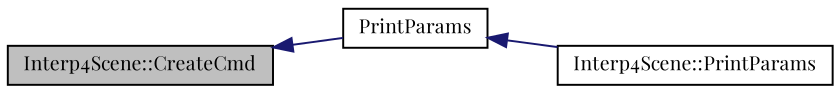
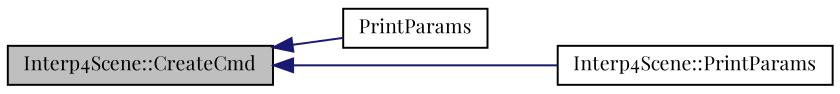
edge "Interp4Scene::PrintParams" -> "PrintParams": now "Interp4Scene::PrintParams" -> "Interp4Scene::CreateCmd"
